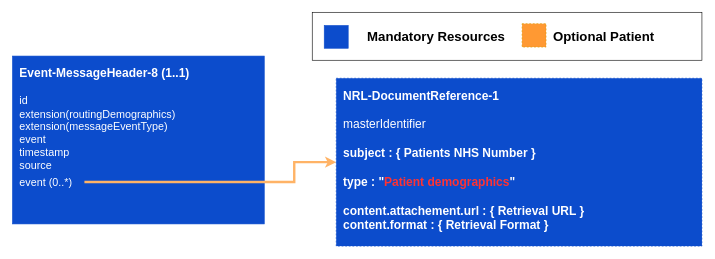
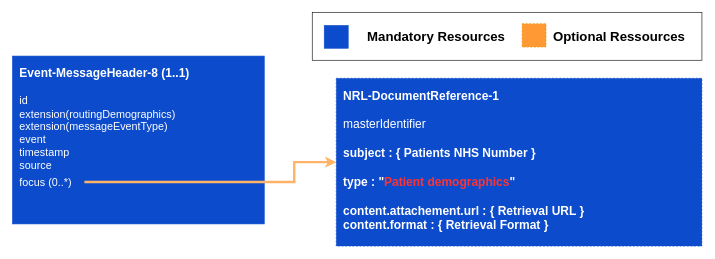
node "Optional Patient": label "Optional Patient" -> "Optional Ressources"
node "event (0..*)": label "event (0..*)" -> "focus (0..*)"
